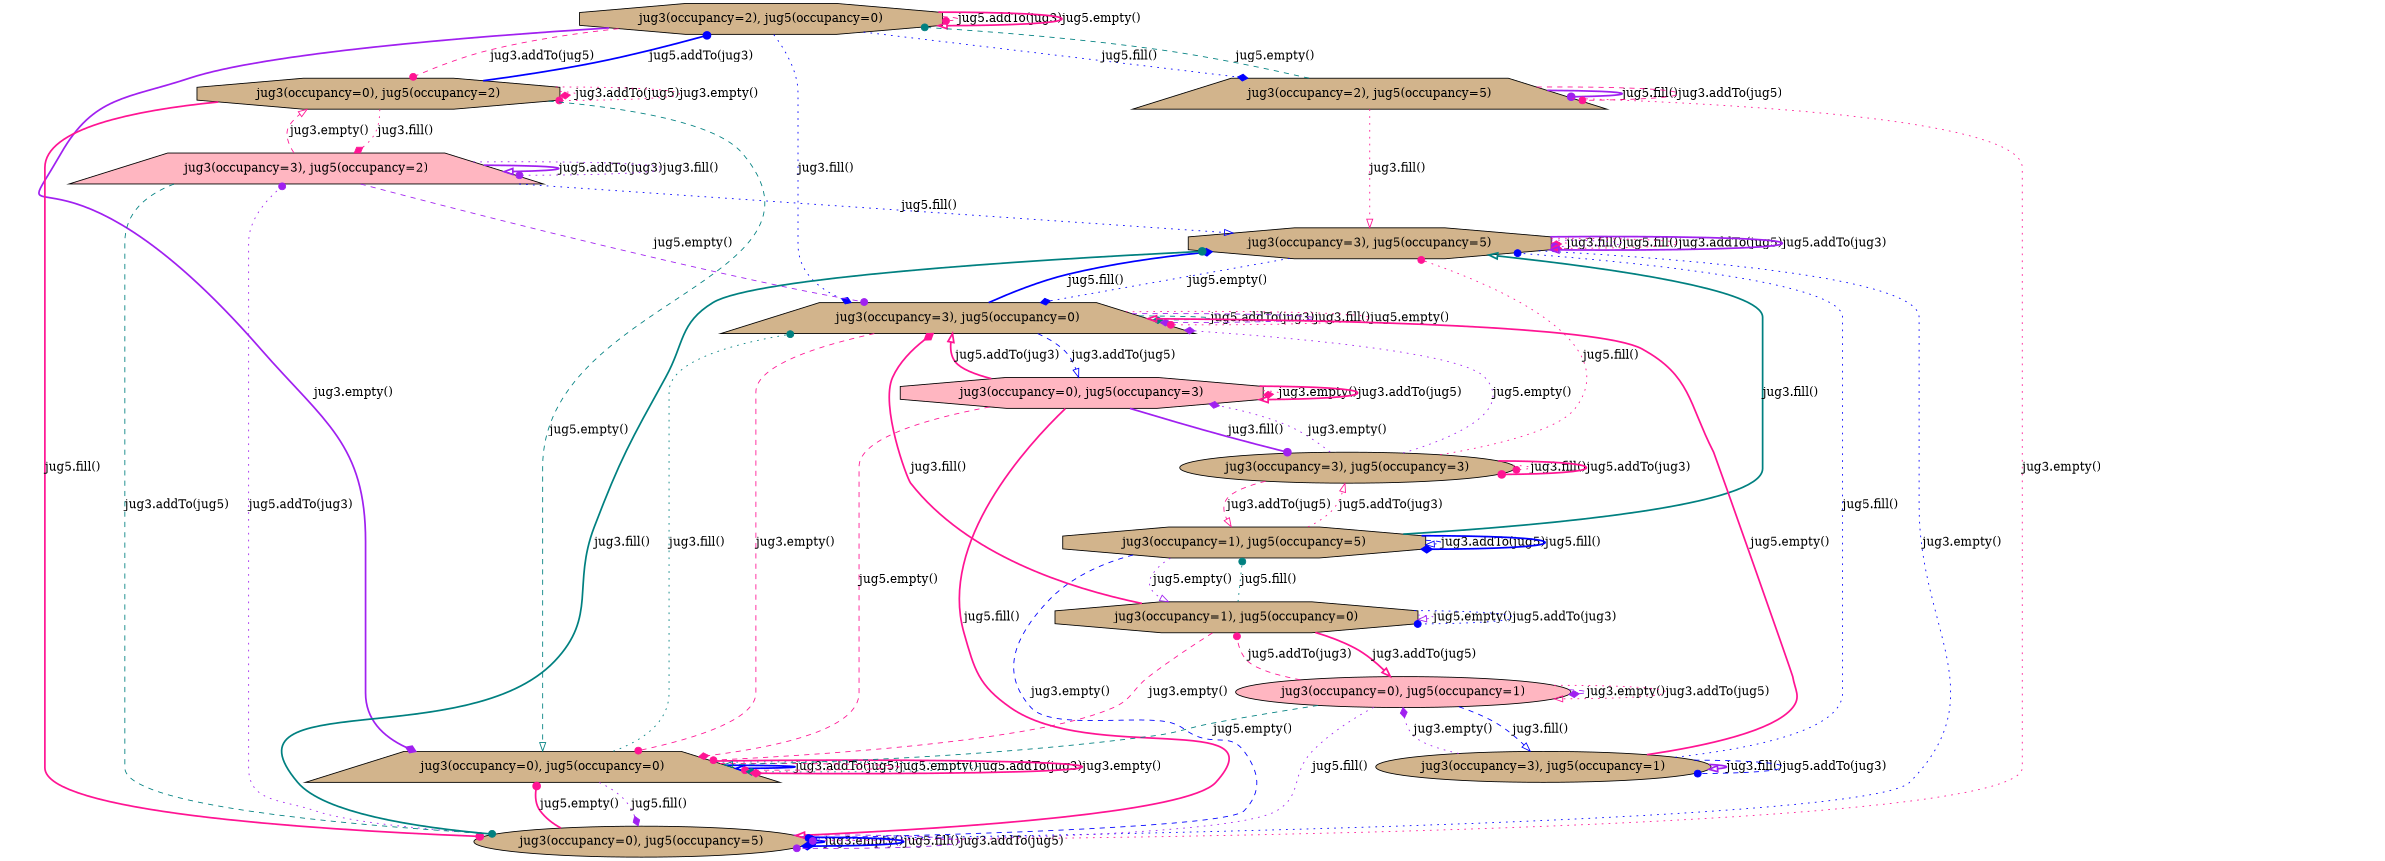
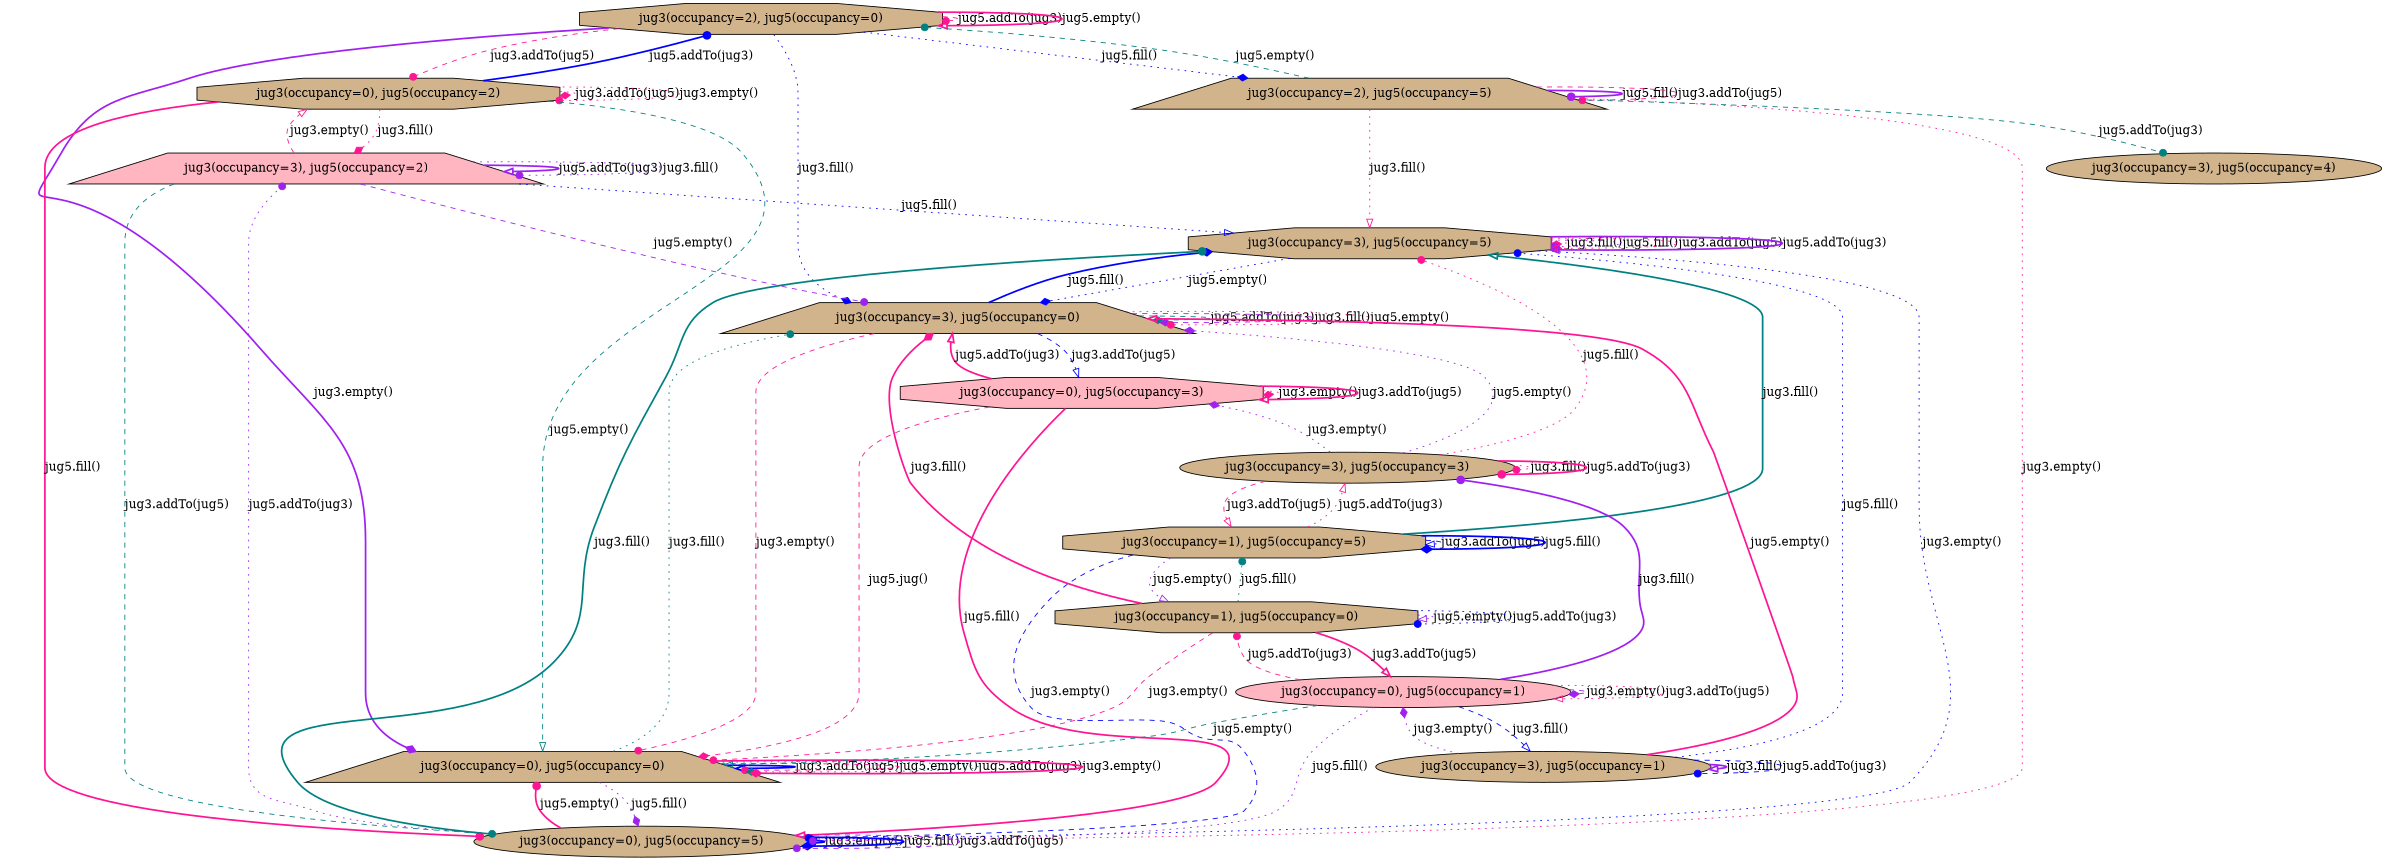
node "jug3(occupancy=3), jug5(occupancy=4)": added
edge "jug3(occupancy=0), jug5(occupancy=3)" -> "jug3(occupancy=3), jug5(occupancy=3)": now "jug3(occupancy=0), jug5(occupancy=1)" -> "jug3(occupancy=3), jug5(occupancy=3)"
edge "jug3(occupancy=0), jug5(occupancy=3)" -> "jug3(occupancy=0), jug5(occupancy=0)": label "jug5.empty()" -> "jug5.jug()"
